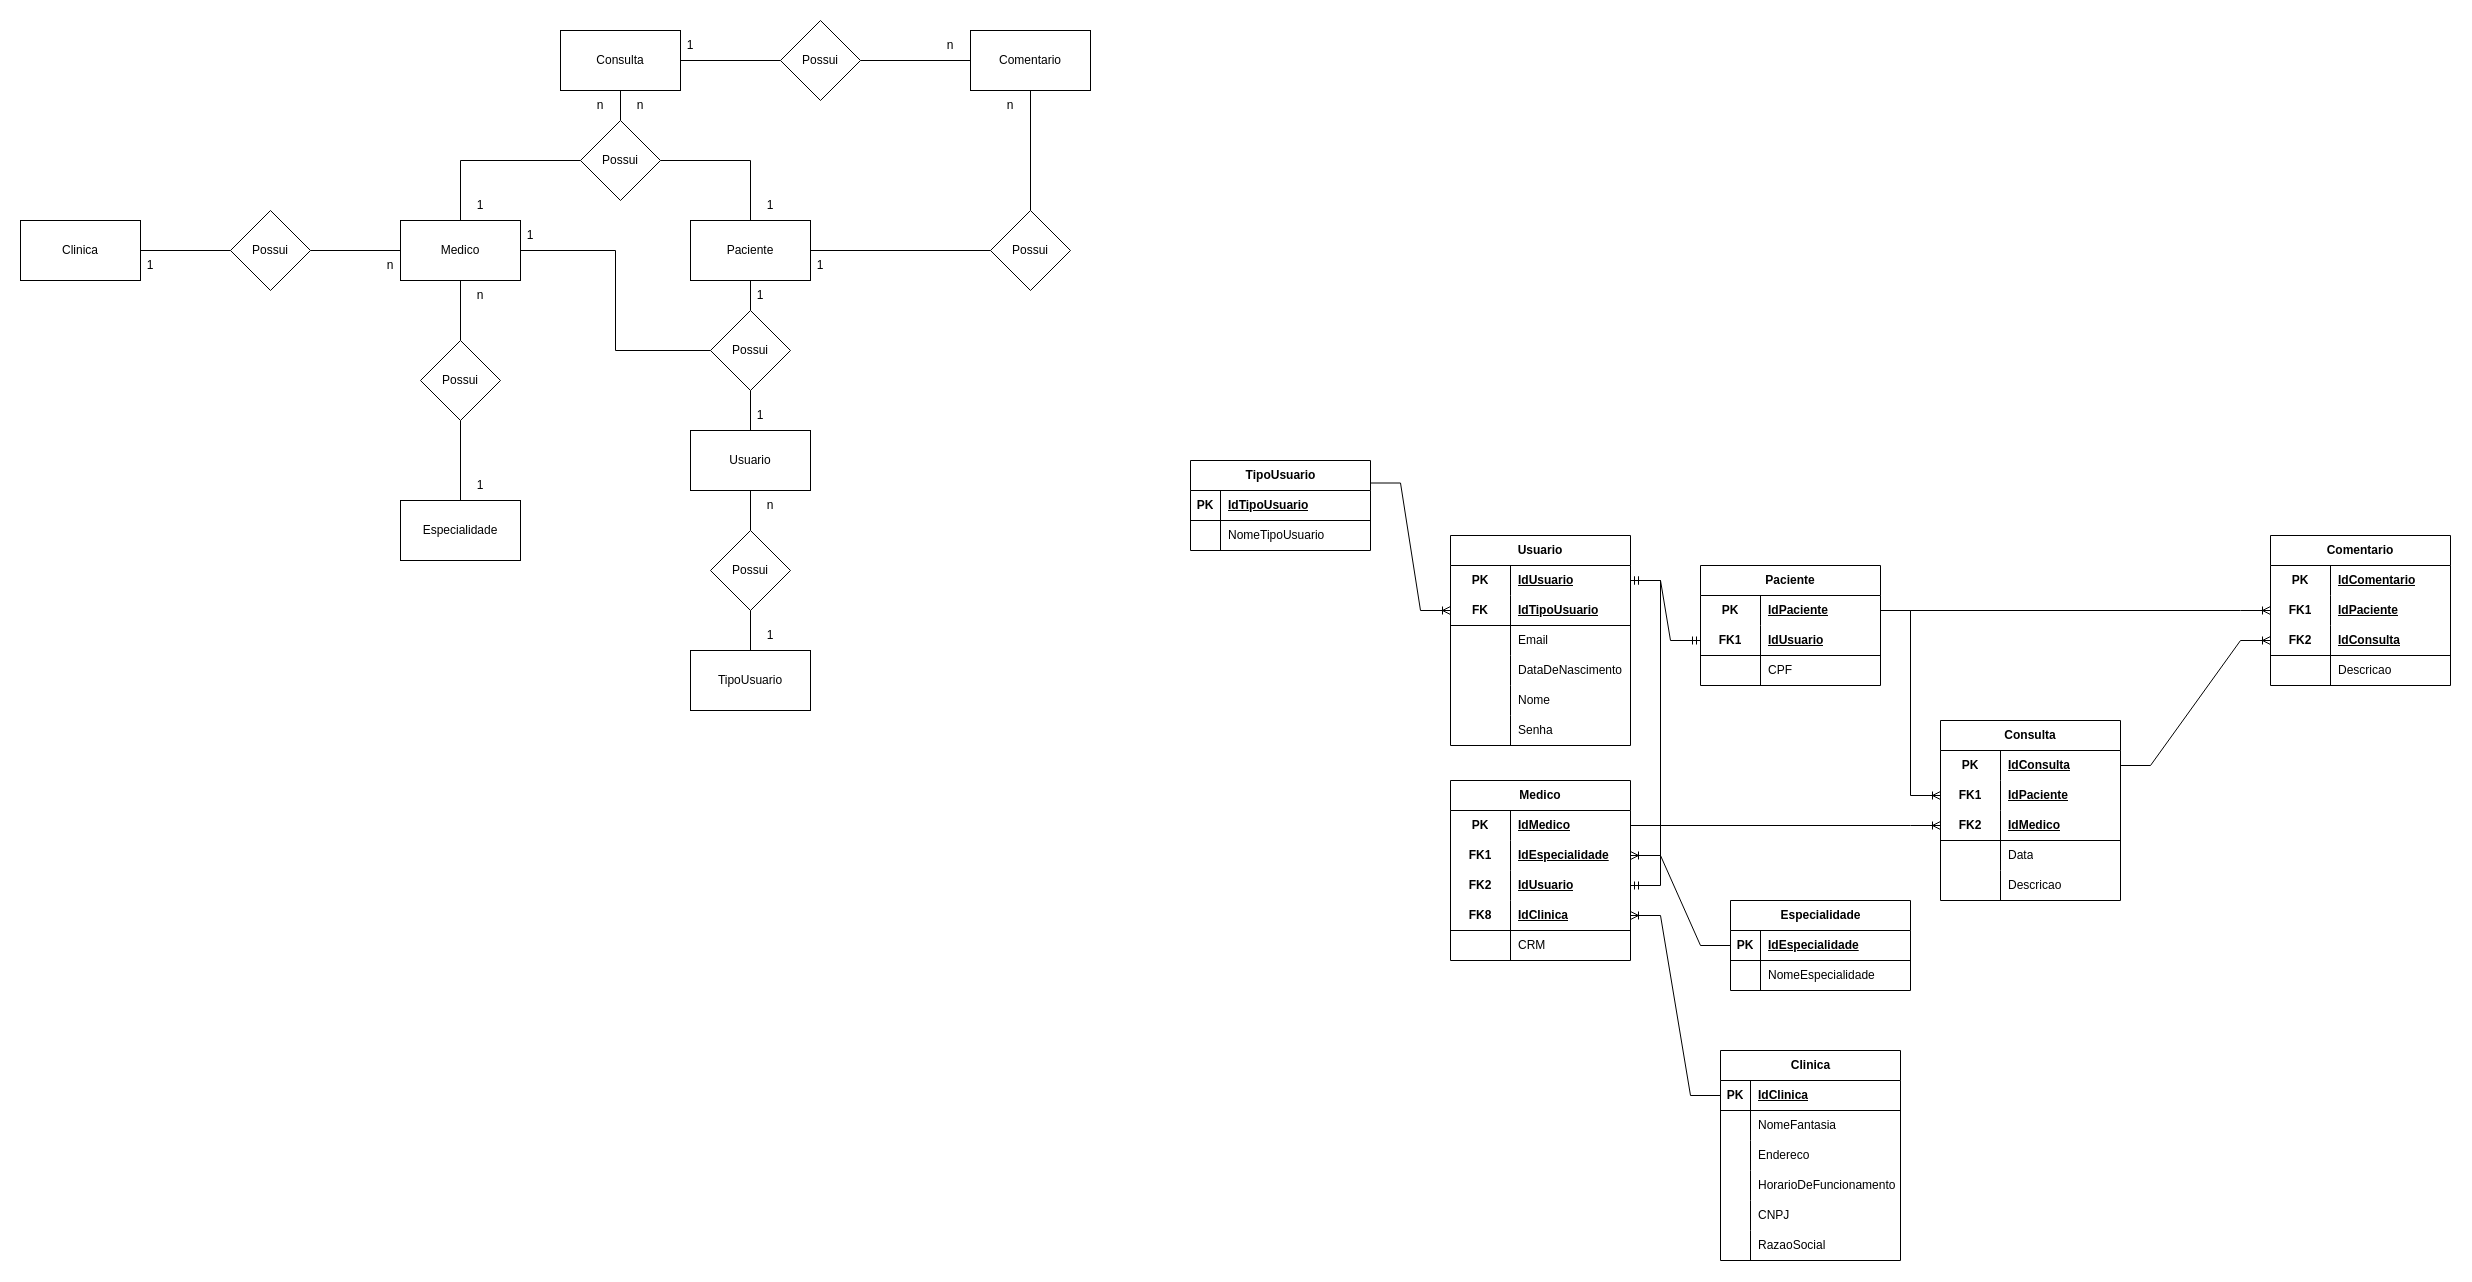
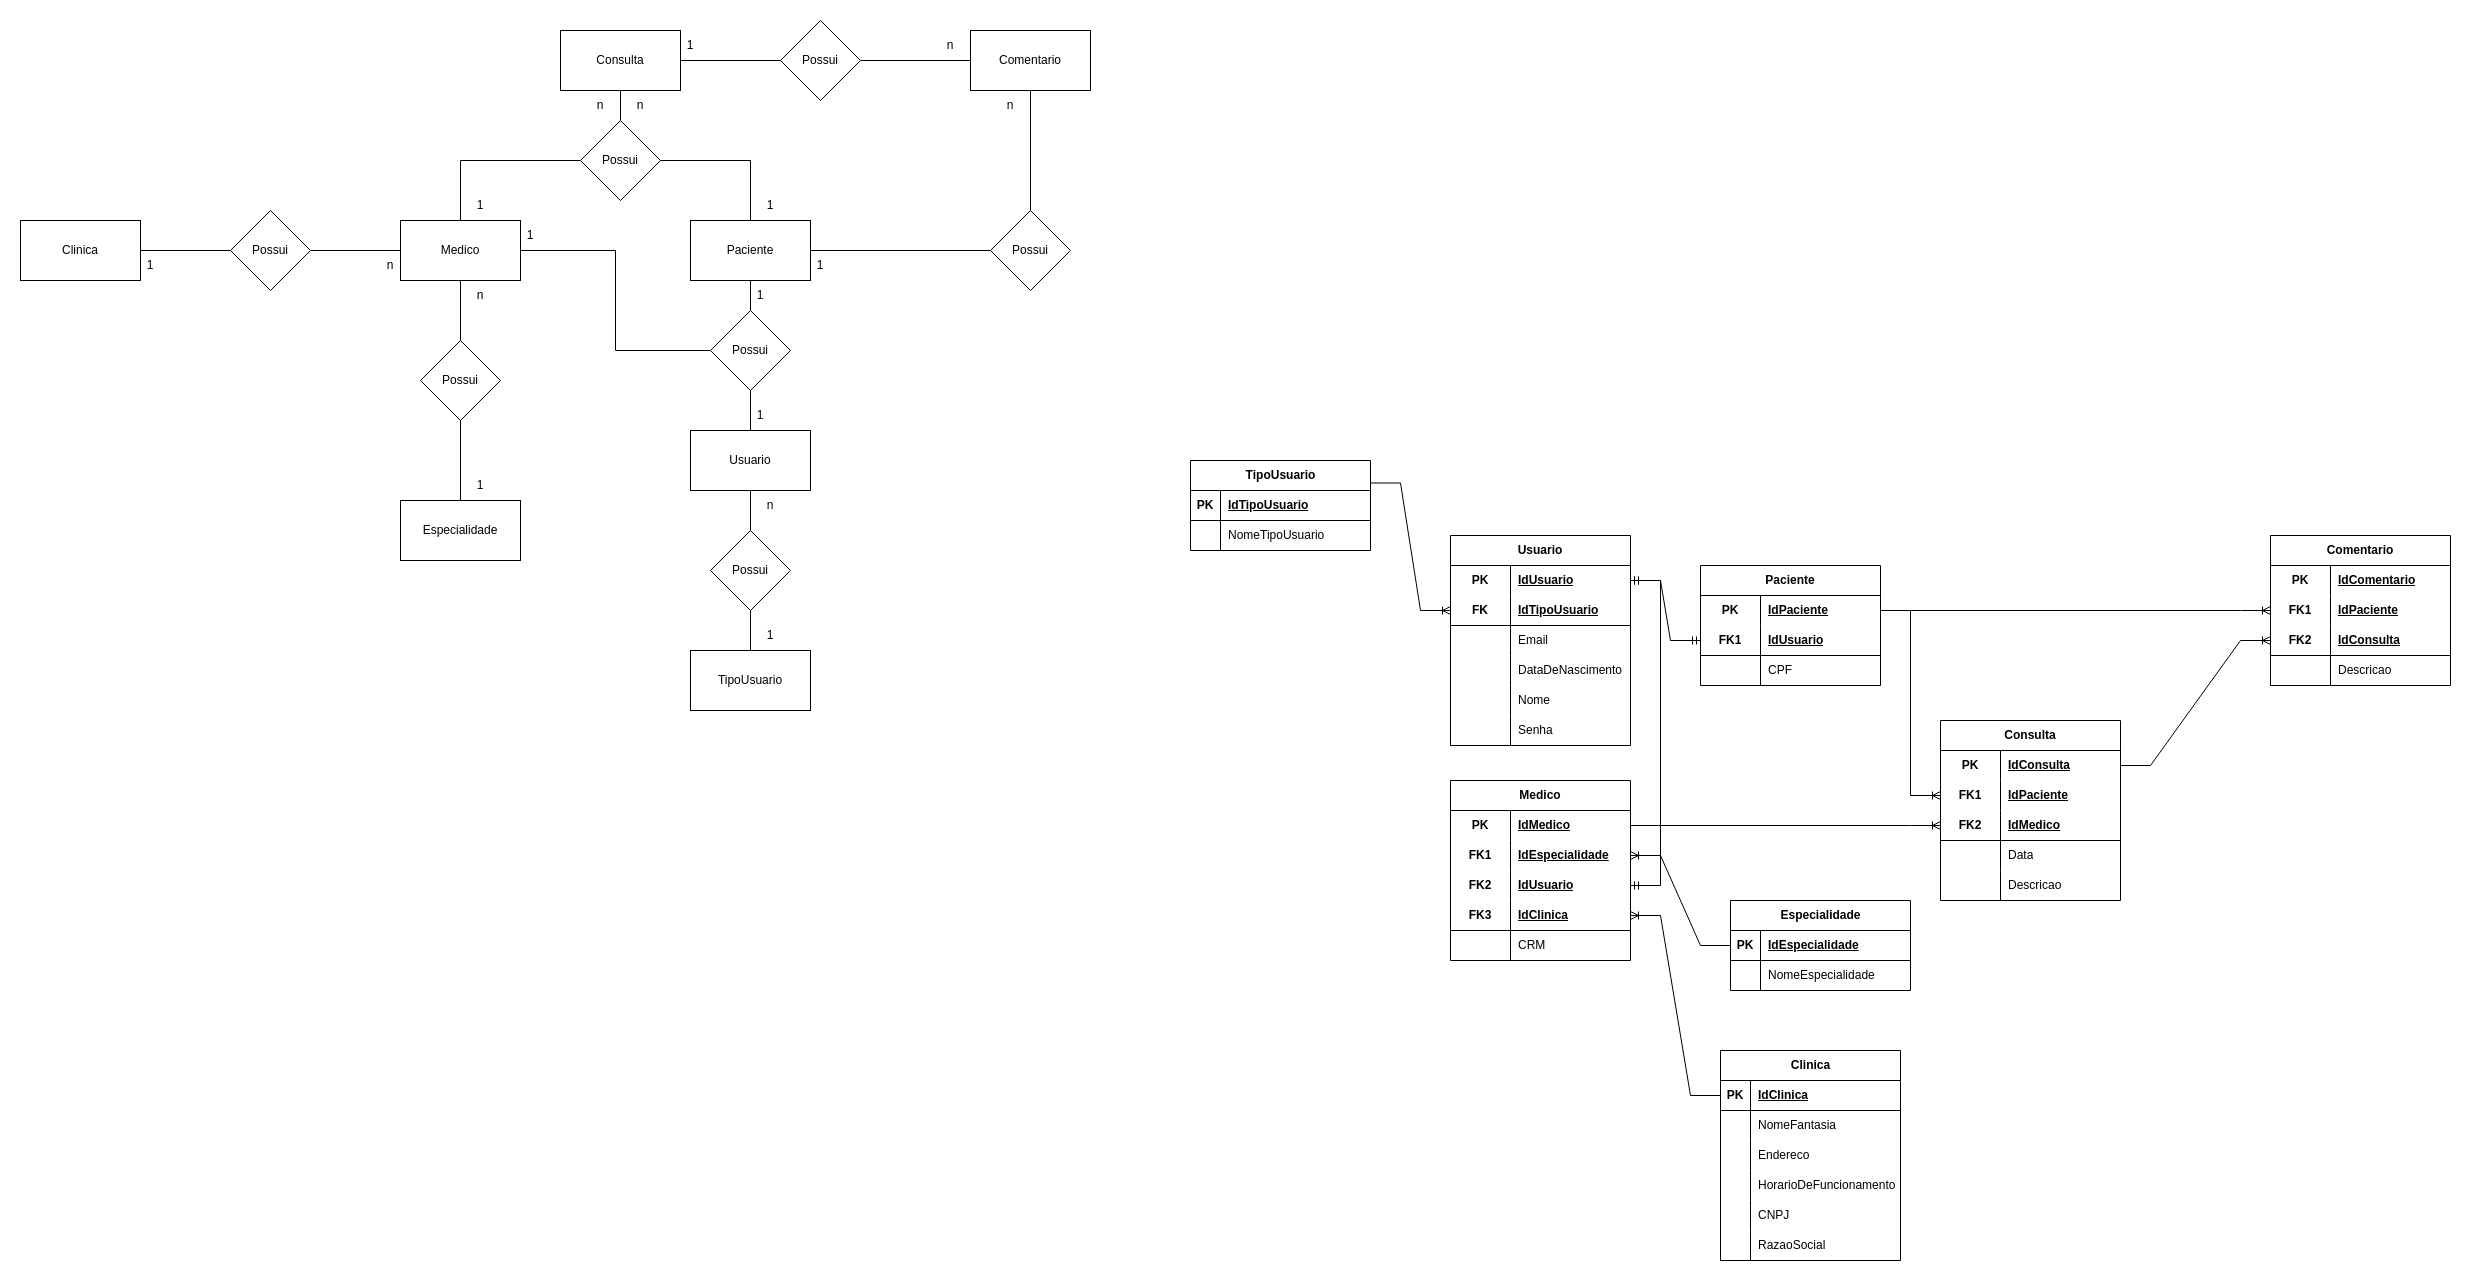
node "FK8": label "FK8" -> "FK3"
